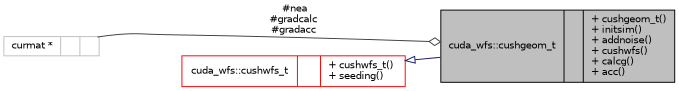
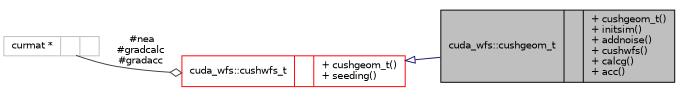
edge "curmat *" -> "cuda_wfs::cushgeom_t": now "curmat *" -> "cuda_wfs::cushwfs_t"
node "cuda_wfs::cushwfs_t": text "+ cushwfs_t()" -> "+ cushgeom_t()"
